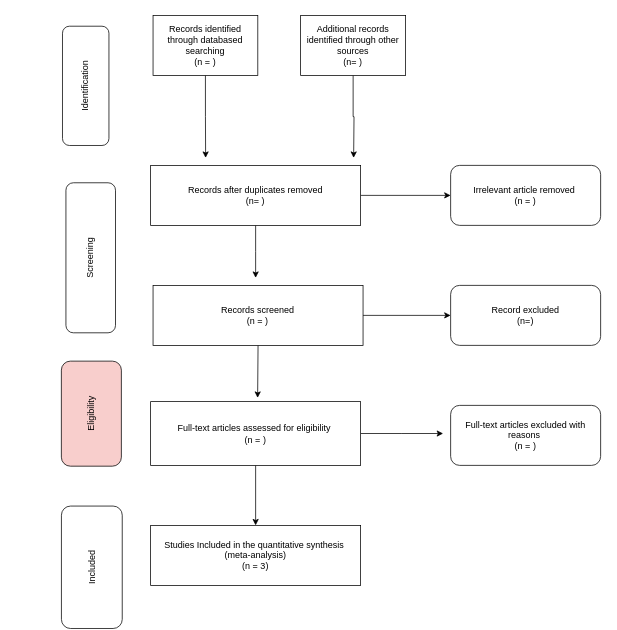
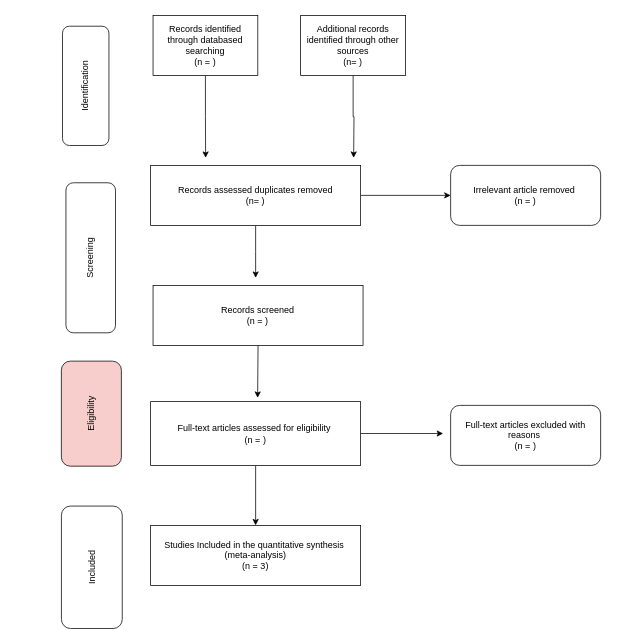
node "Records after duplicates removed (n= )": label "Records after duplicates removed (n= )" -> "Records assessed duplicates removed (n= )"
edge "Records screened (n = )" -> "Record excluded (n=)": removed
node "Record excluded (n=)": removed
